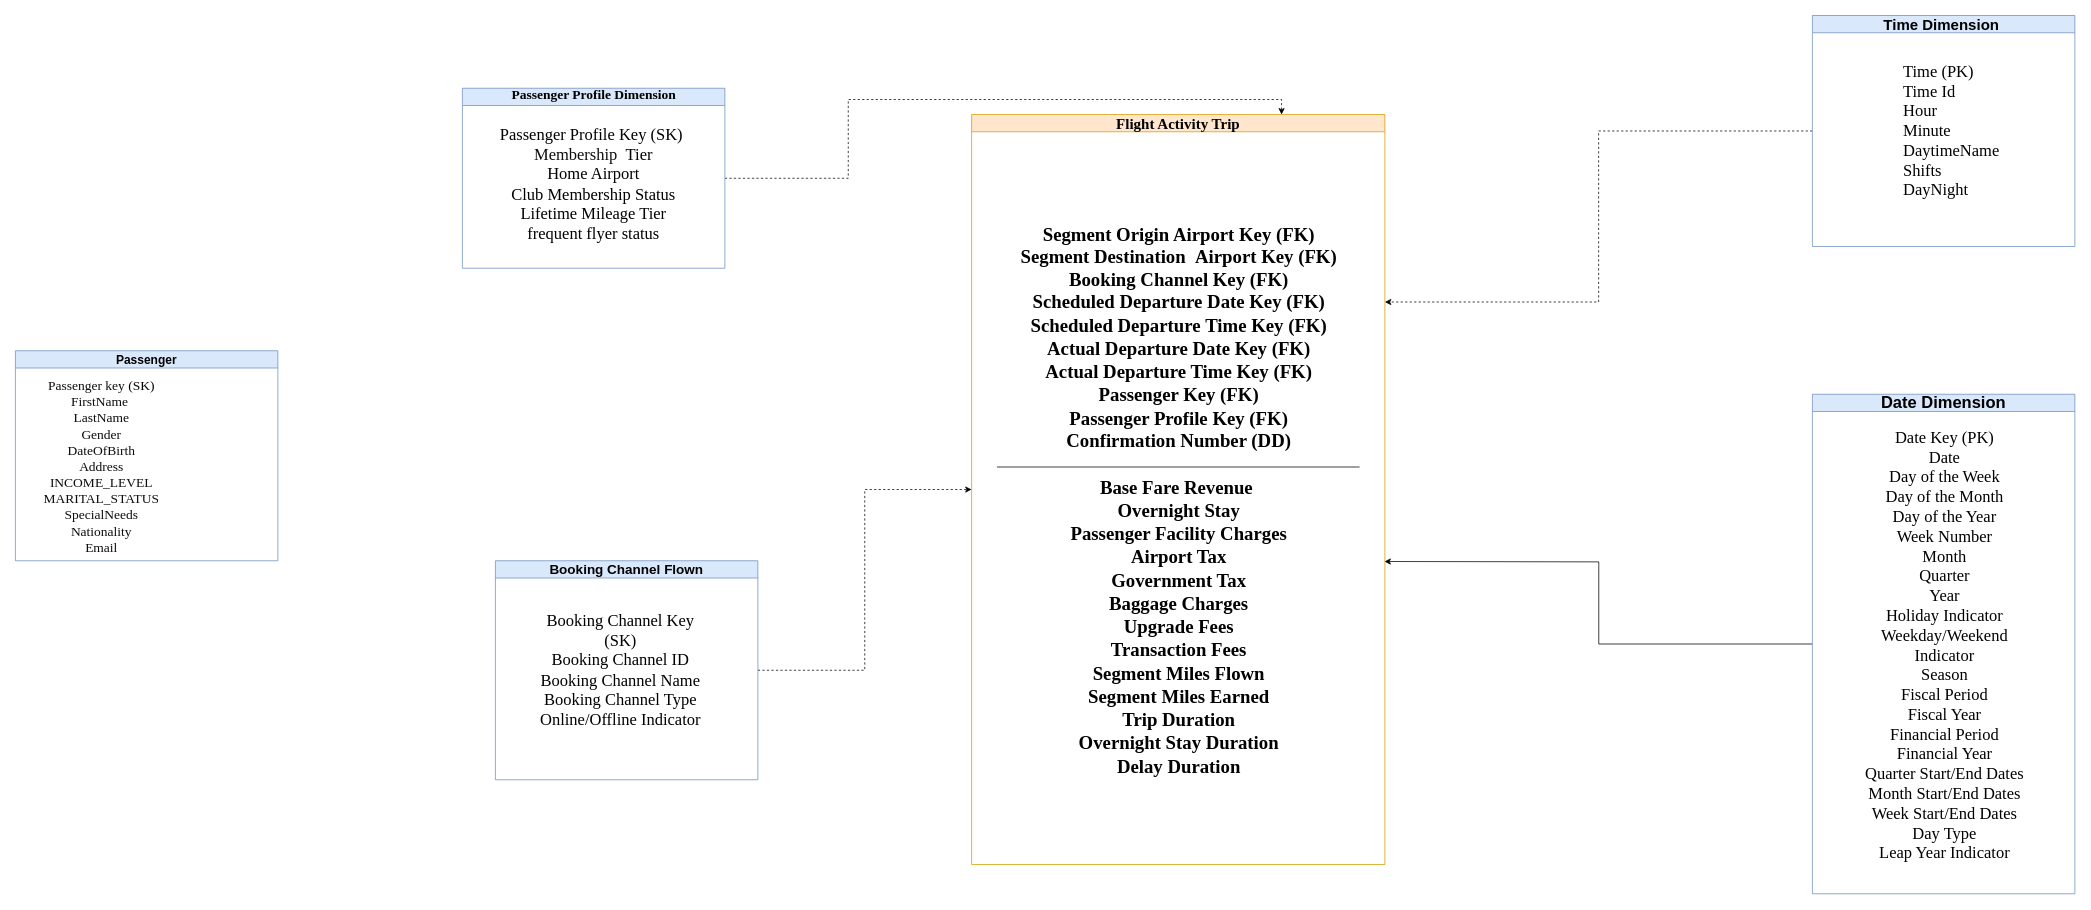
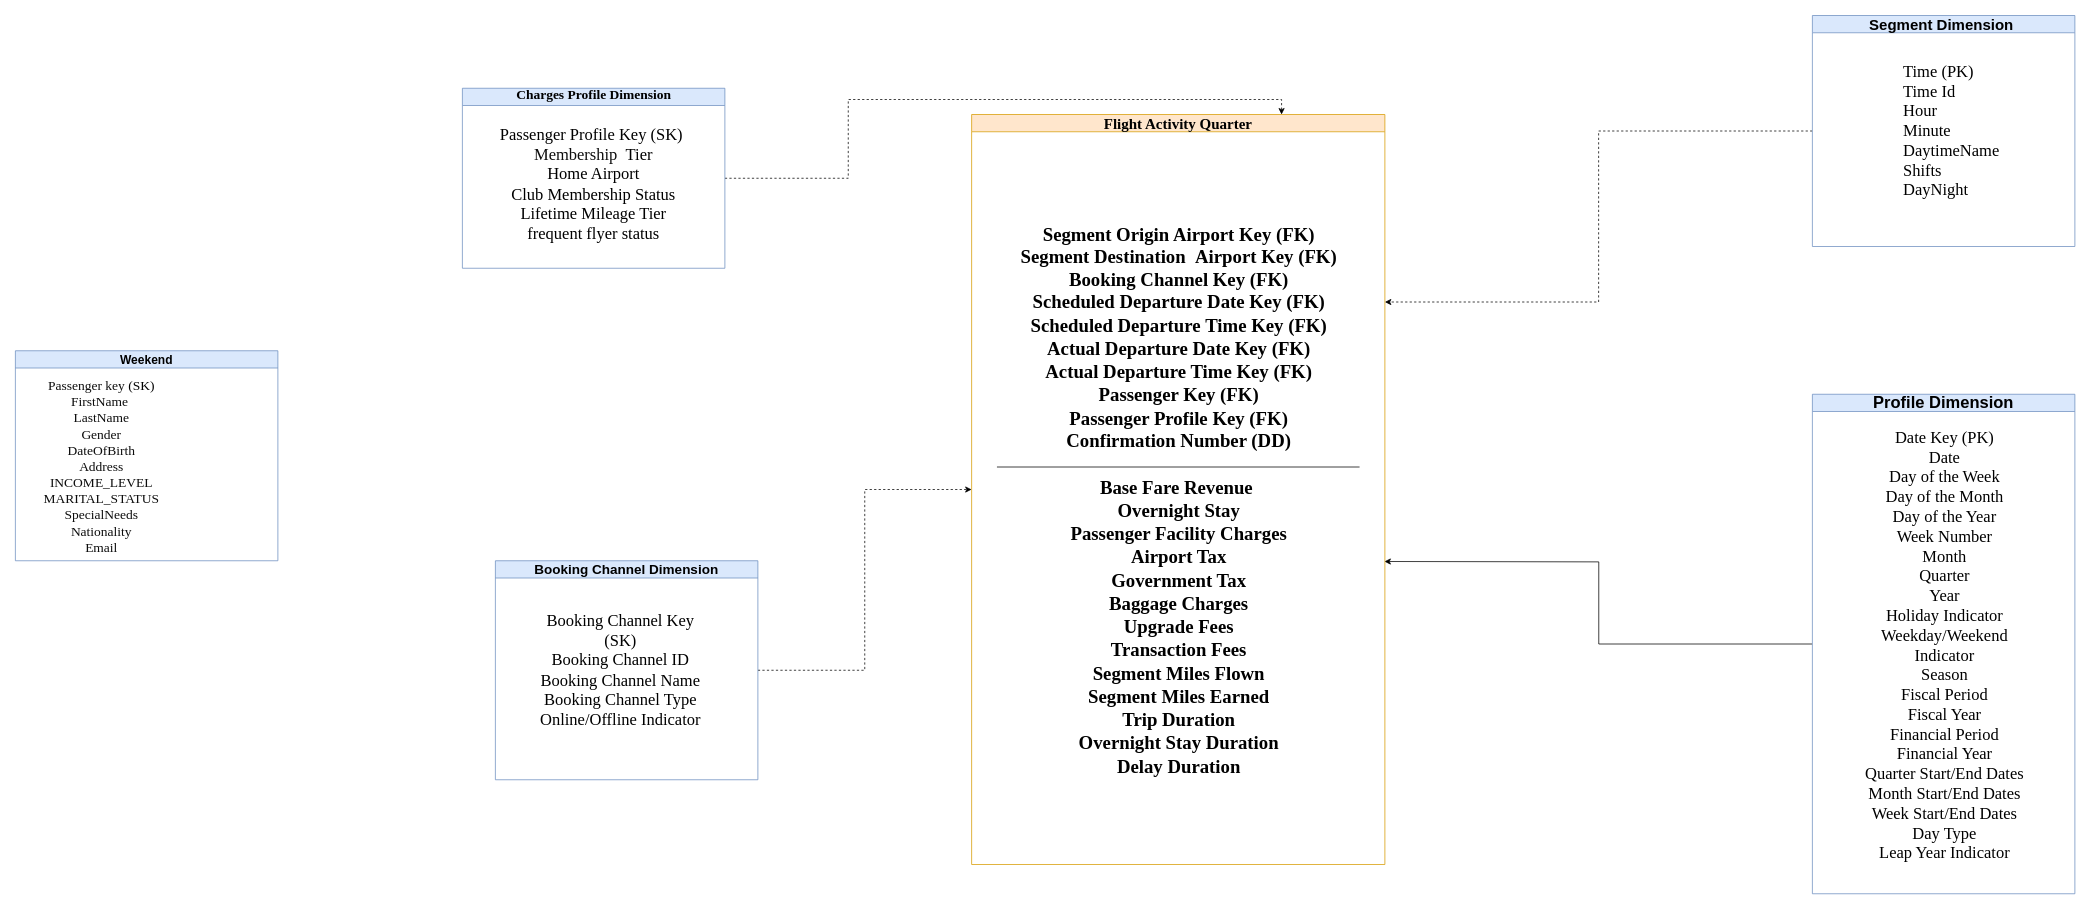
node "Time Dimension": label "Time Dimension" -> "Segment Dimension"
node "Passenger Profile Dimension": label "Passenger Profile Dimension" -> "Charges Profile Dimension"
node "Flight Activity Trip": label "Flight Activity Trip" -> "Flight Activity Quarter"
node "Passenger": label "Passenger" -> "Weekend"
node "Date Dimension": label "Date Dimension" -> "Profile Dimension"
node "Booking Channel Flown": label "Booking Channel Flown" -> "Booking Channel Dimension"
